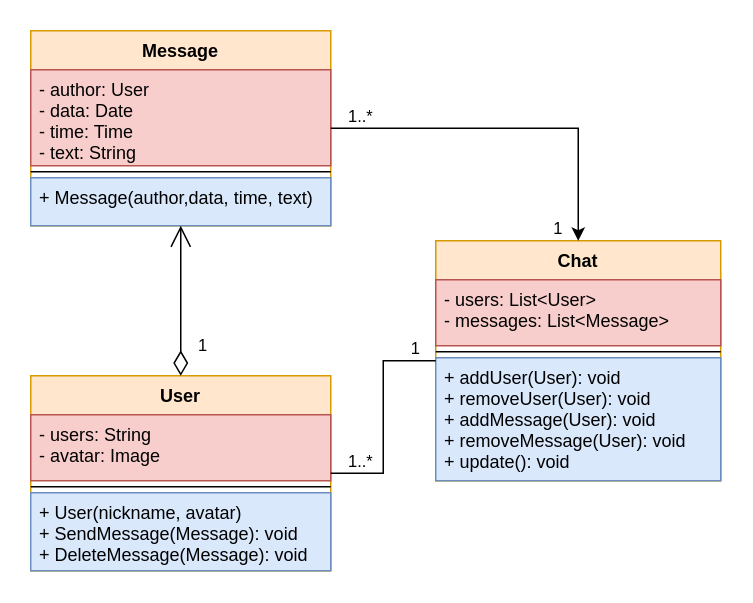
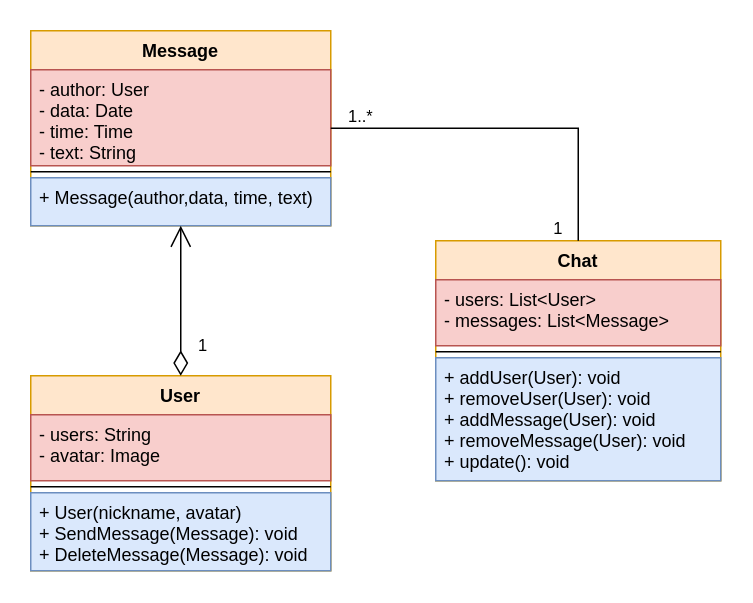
edge "Message" -> "Chat": arrowhead classic -> none
edge "Chat" -- "User": removed, labels "1", "1..*"
